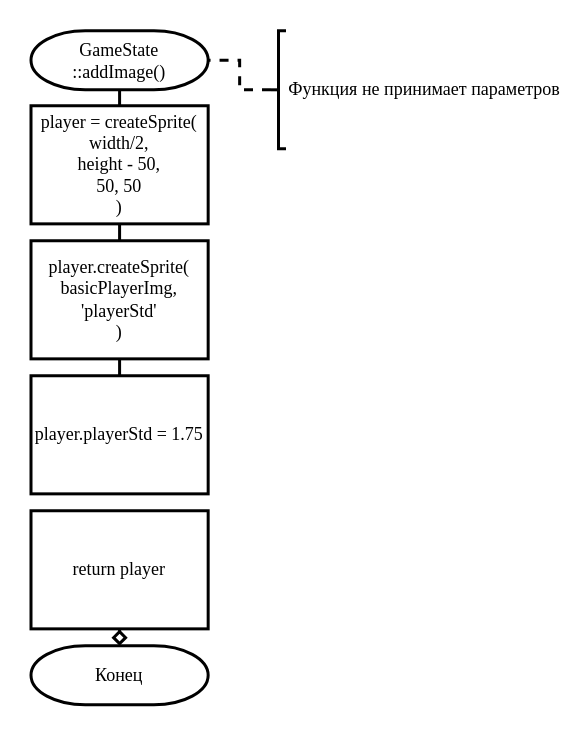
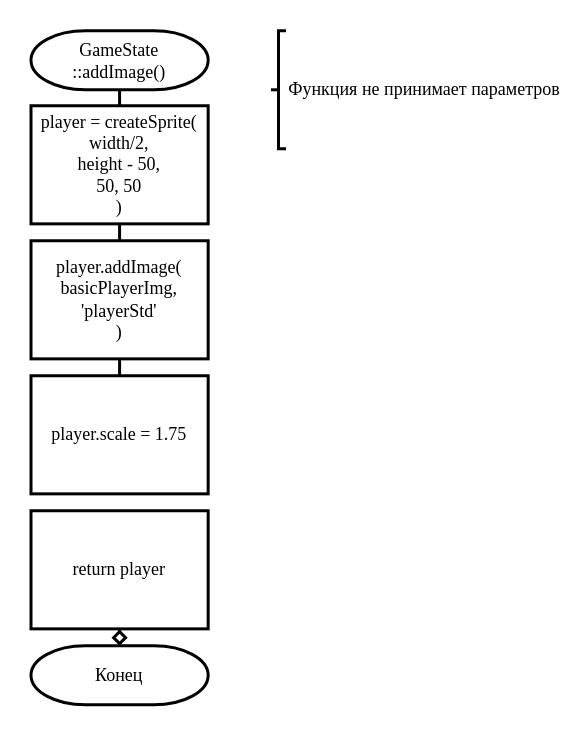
edge "GameState ::addImage()" -- "Функция не принимает параметров": removed
node "player.createSprite( basicPlayerImg, 'playerStd' )": label "player.createSprite( basicPlayerImg, 'playerStd' )" -> "player.addImage( basicPlayerImg, 'playerStd' )"
node "player.playerStd = 1.75": label "player.playerStd = 1.75" -> "player.scale = 1.75"
